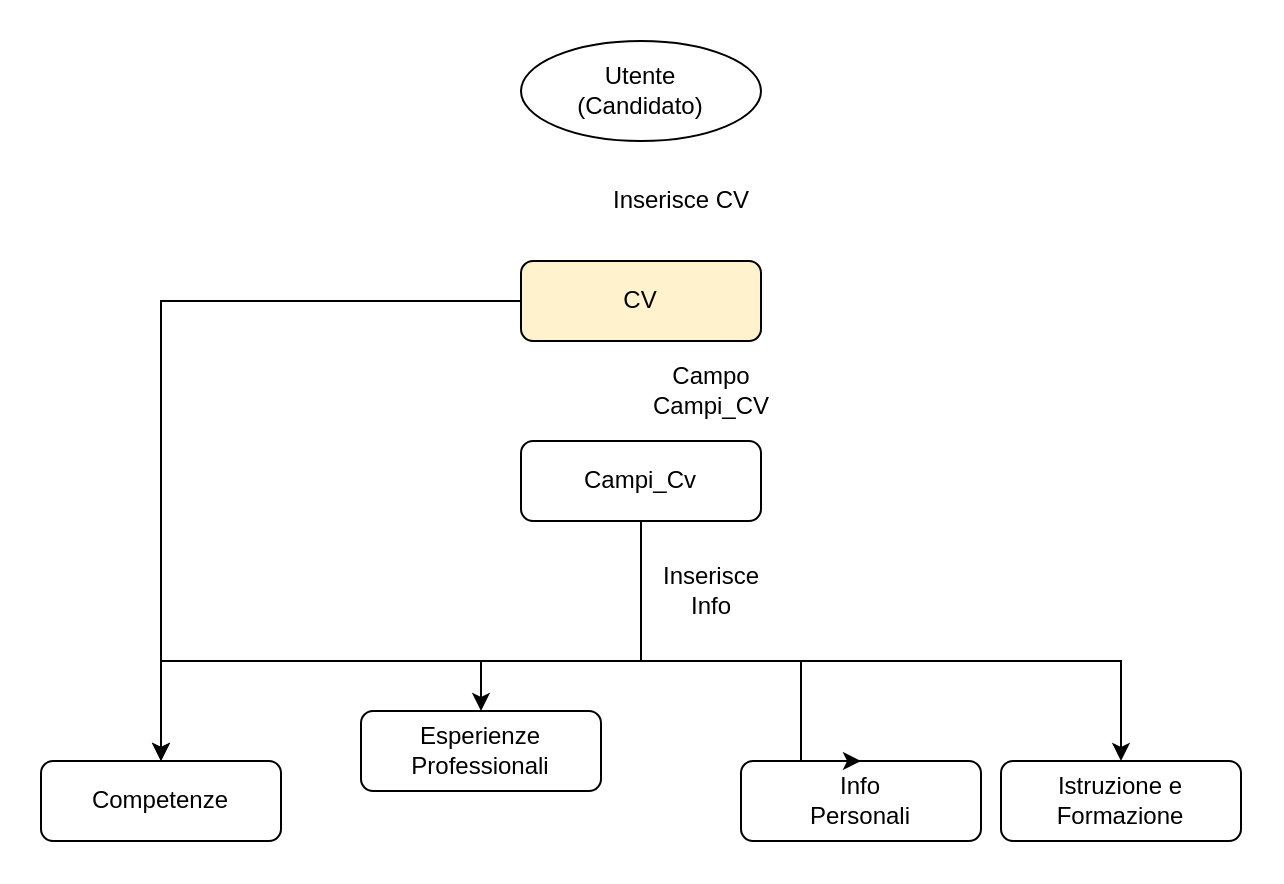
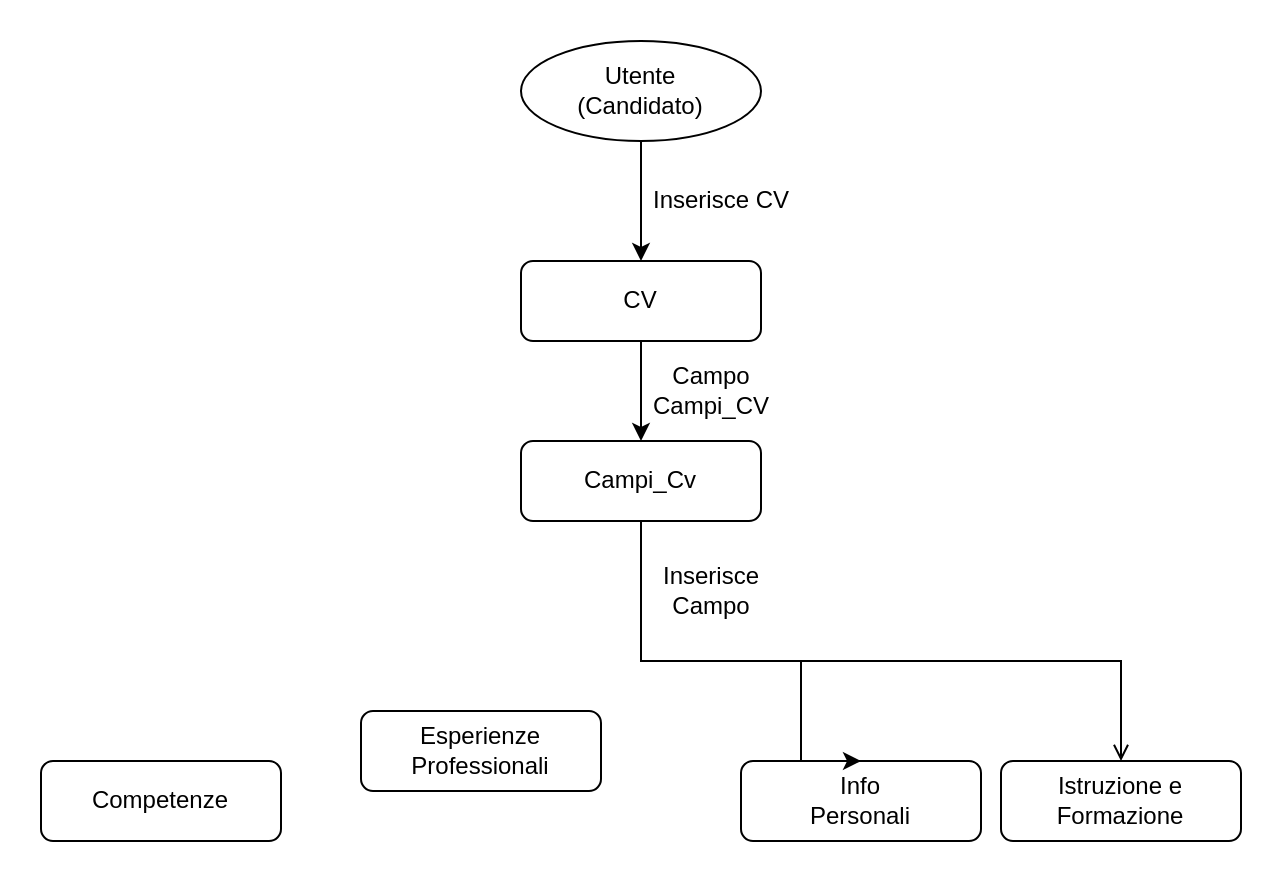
edge "Utente (Candidato)" -> "CV": added
node "Inserisce CV": moved (681, 201) -> (721, 201)
edge "CV" -> "Competenze": now "CV" -> "Campi_Cv"
node "CV": fillcolor #fff2cc -> #ffffff
node "Inserisce Info": label "Inserisce Info" -> "Inserisce Campo"
edge "Campi_Cv" -> "Competenze": removed
edge "Campi_Cv" -> "Esperienze Professionali": removed
edge "Campi_Cv" -> "Istruzione e Formazione": arrowhead classic -> open
